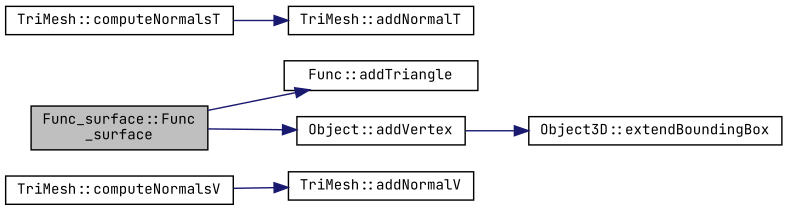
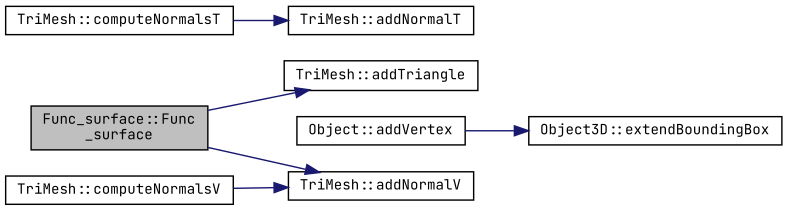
node "Func::addTriangle": label "Func::addTriangle" -> "TriMesh::addTriangle"
edge "Func_surface::Func _surface" -> "Object::addVertex": now "Func_surface::Func _surface" -> "TriMesh::addNormalV"
